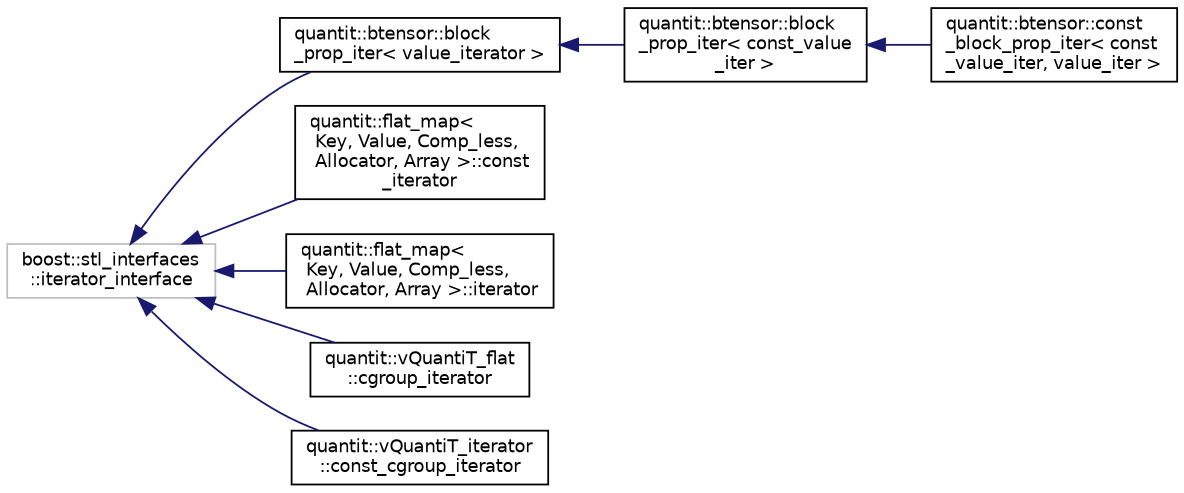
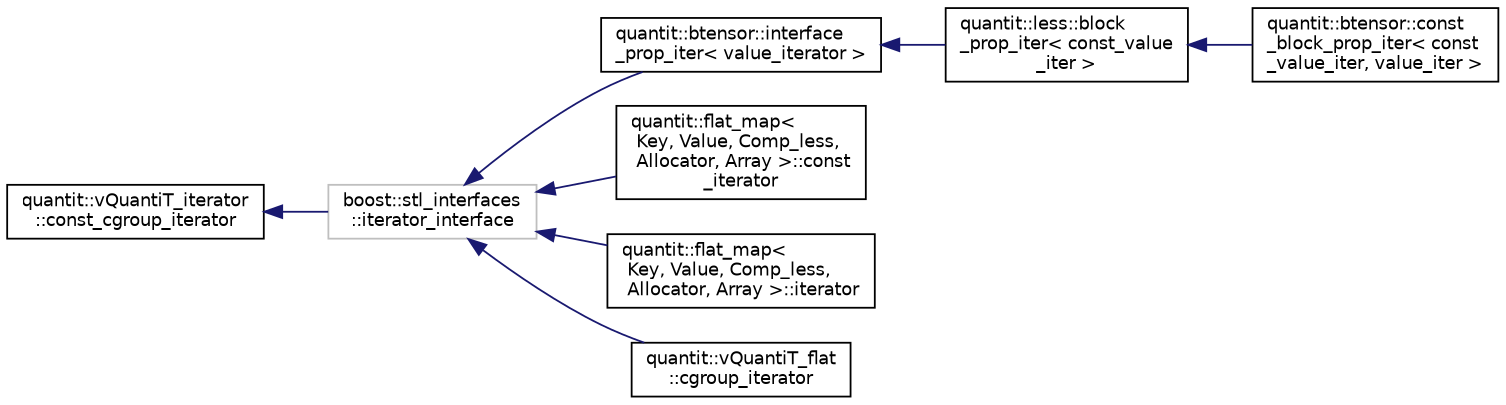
node "quantit::btensor::block _prop_iter< value_iterator >": label "quantit::btensor::block _prop_iter< value_iterator >" -> "quantit::btensor::interface _prop_iter< value_iterator >"
node "quantit::btensor::block _prop_iter< const_value _iter >": label "quantit::btensor::block _prop_iter< const_value _iter >" -> "quantit::less::block _prop_iter< const_value _iter >"
edge "quantit::vQuantiT_iterator ::const_cgroup_iterator" -> "boost::stl_interfaces ::iterator_interface": reversed
